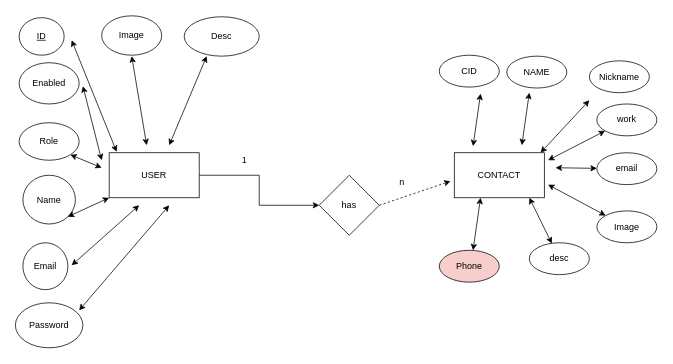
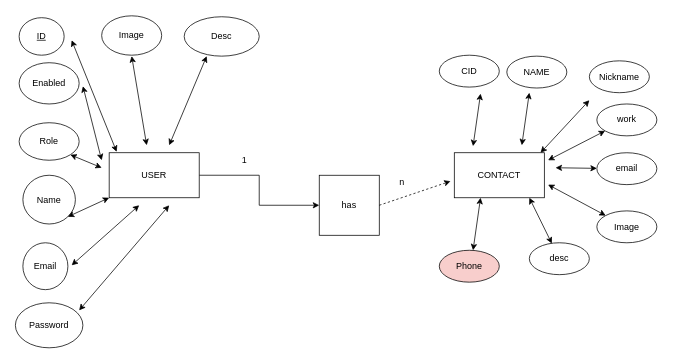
node "has": shape diamond -> rectangle
